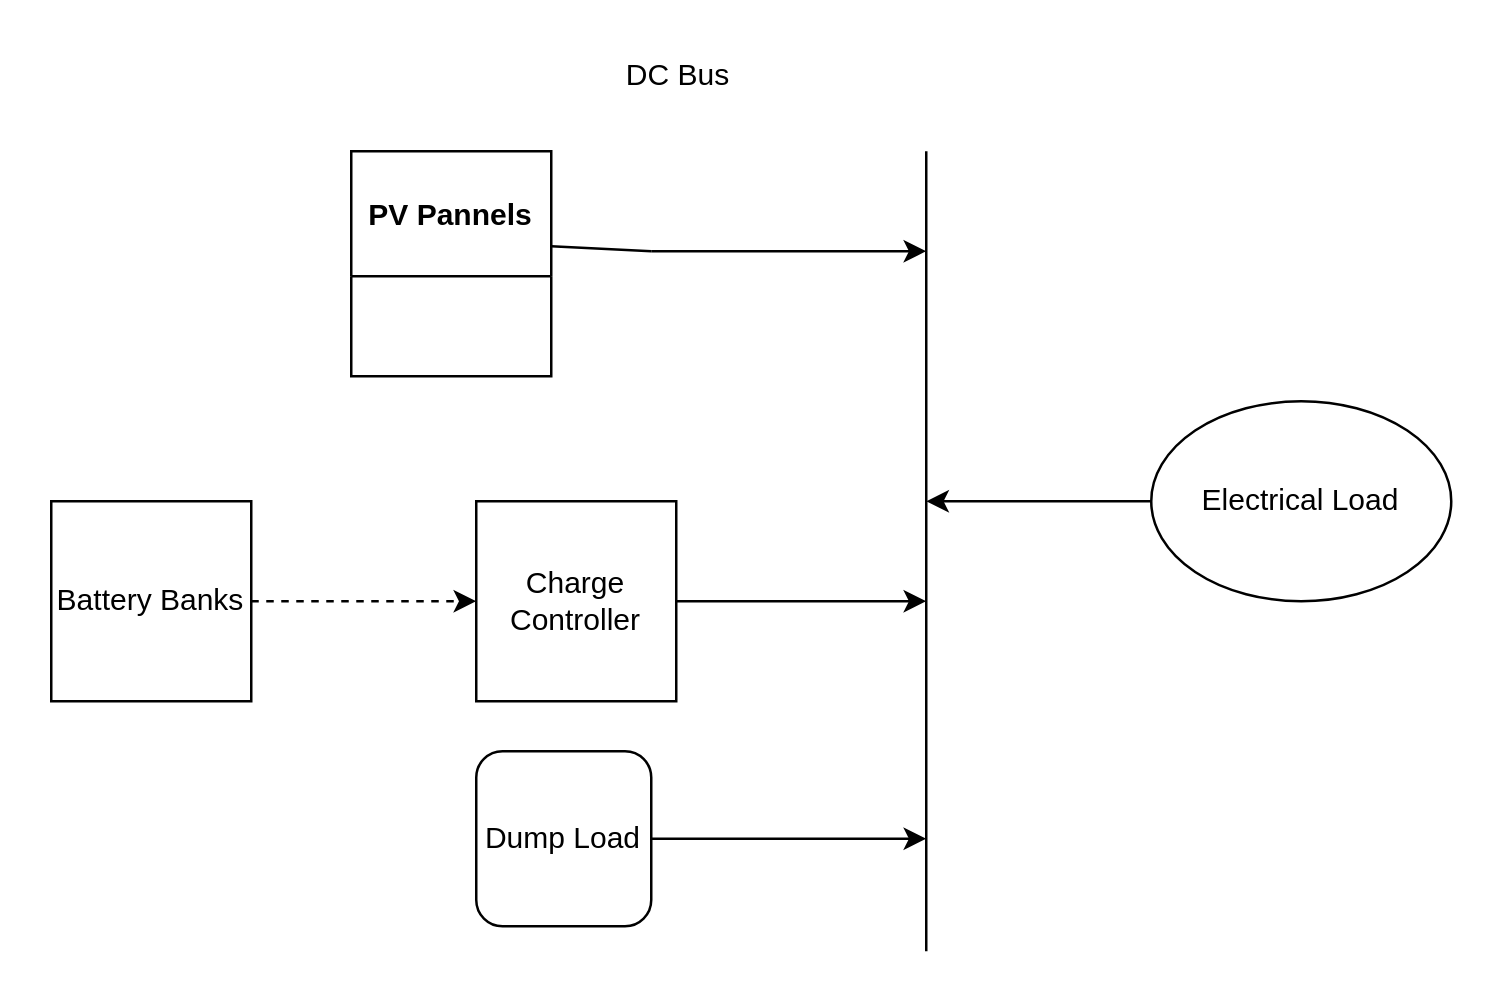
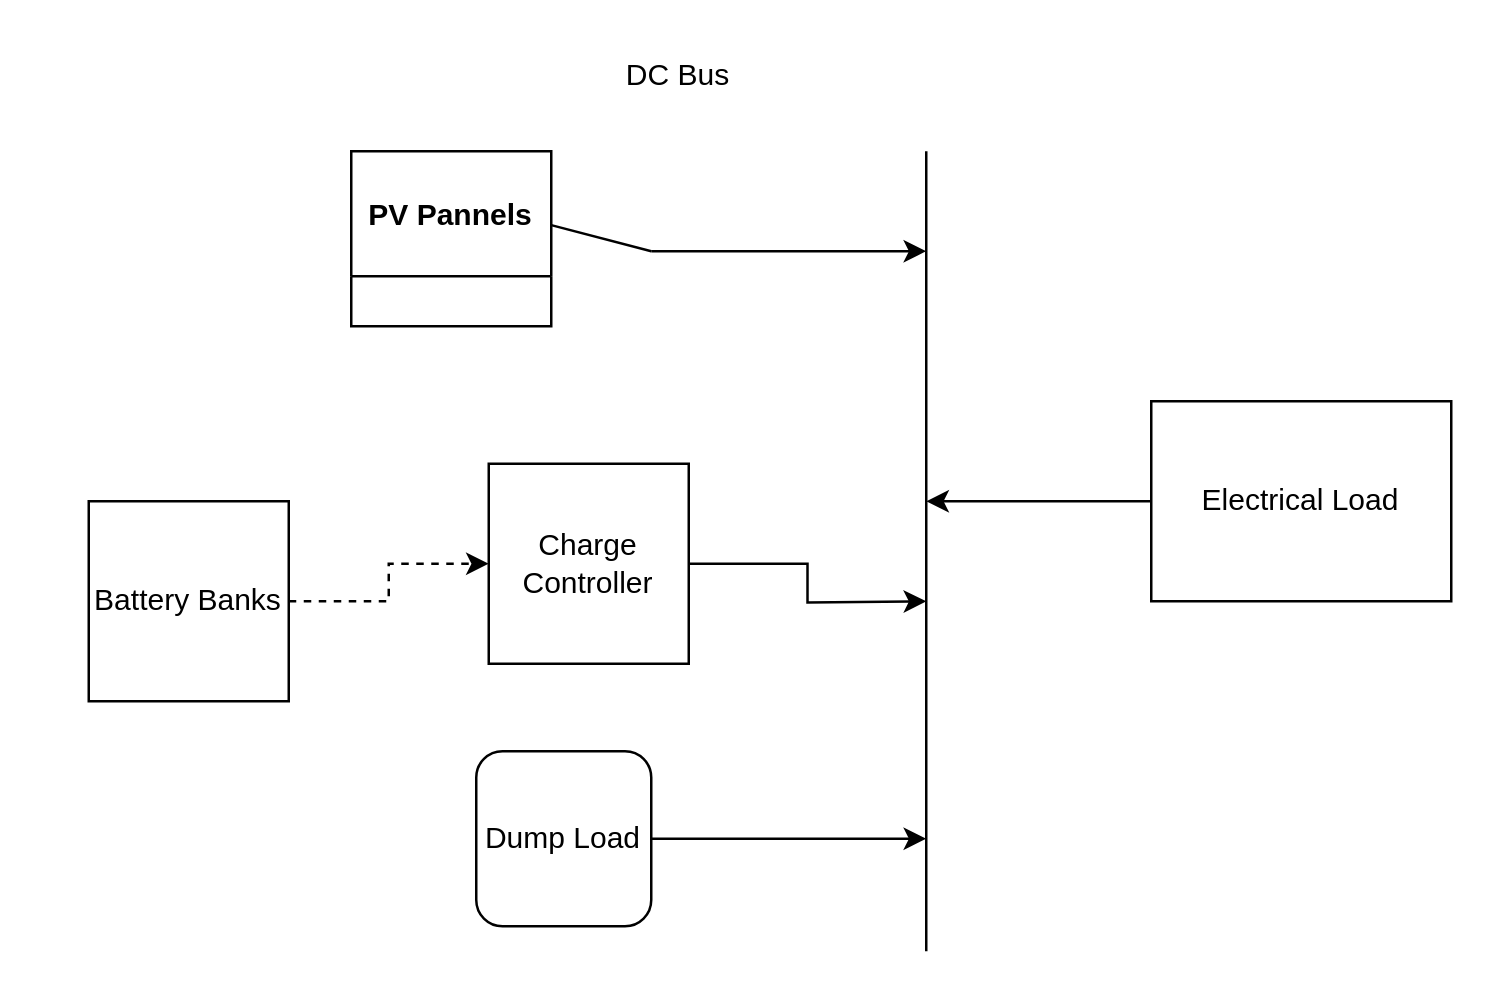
node "PV Pannels": size 200x225 -> 200x175
node "Electrical Load": shape ellipse -> rectangle
node "Battery Banks": moved (151, 601) -> (189, 601)
node "Charge Controller": moved (576, 601) -> (589, 564)
